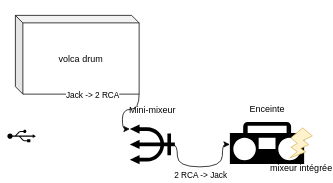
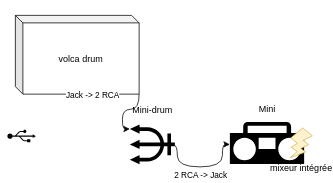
node "Enceinte": label "Enceinte" -> "Mini"
node "Mini-mixeur": label "Mini-mixeur" -> "Mini-drum"
